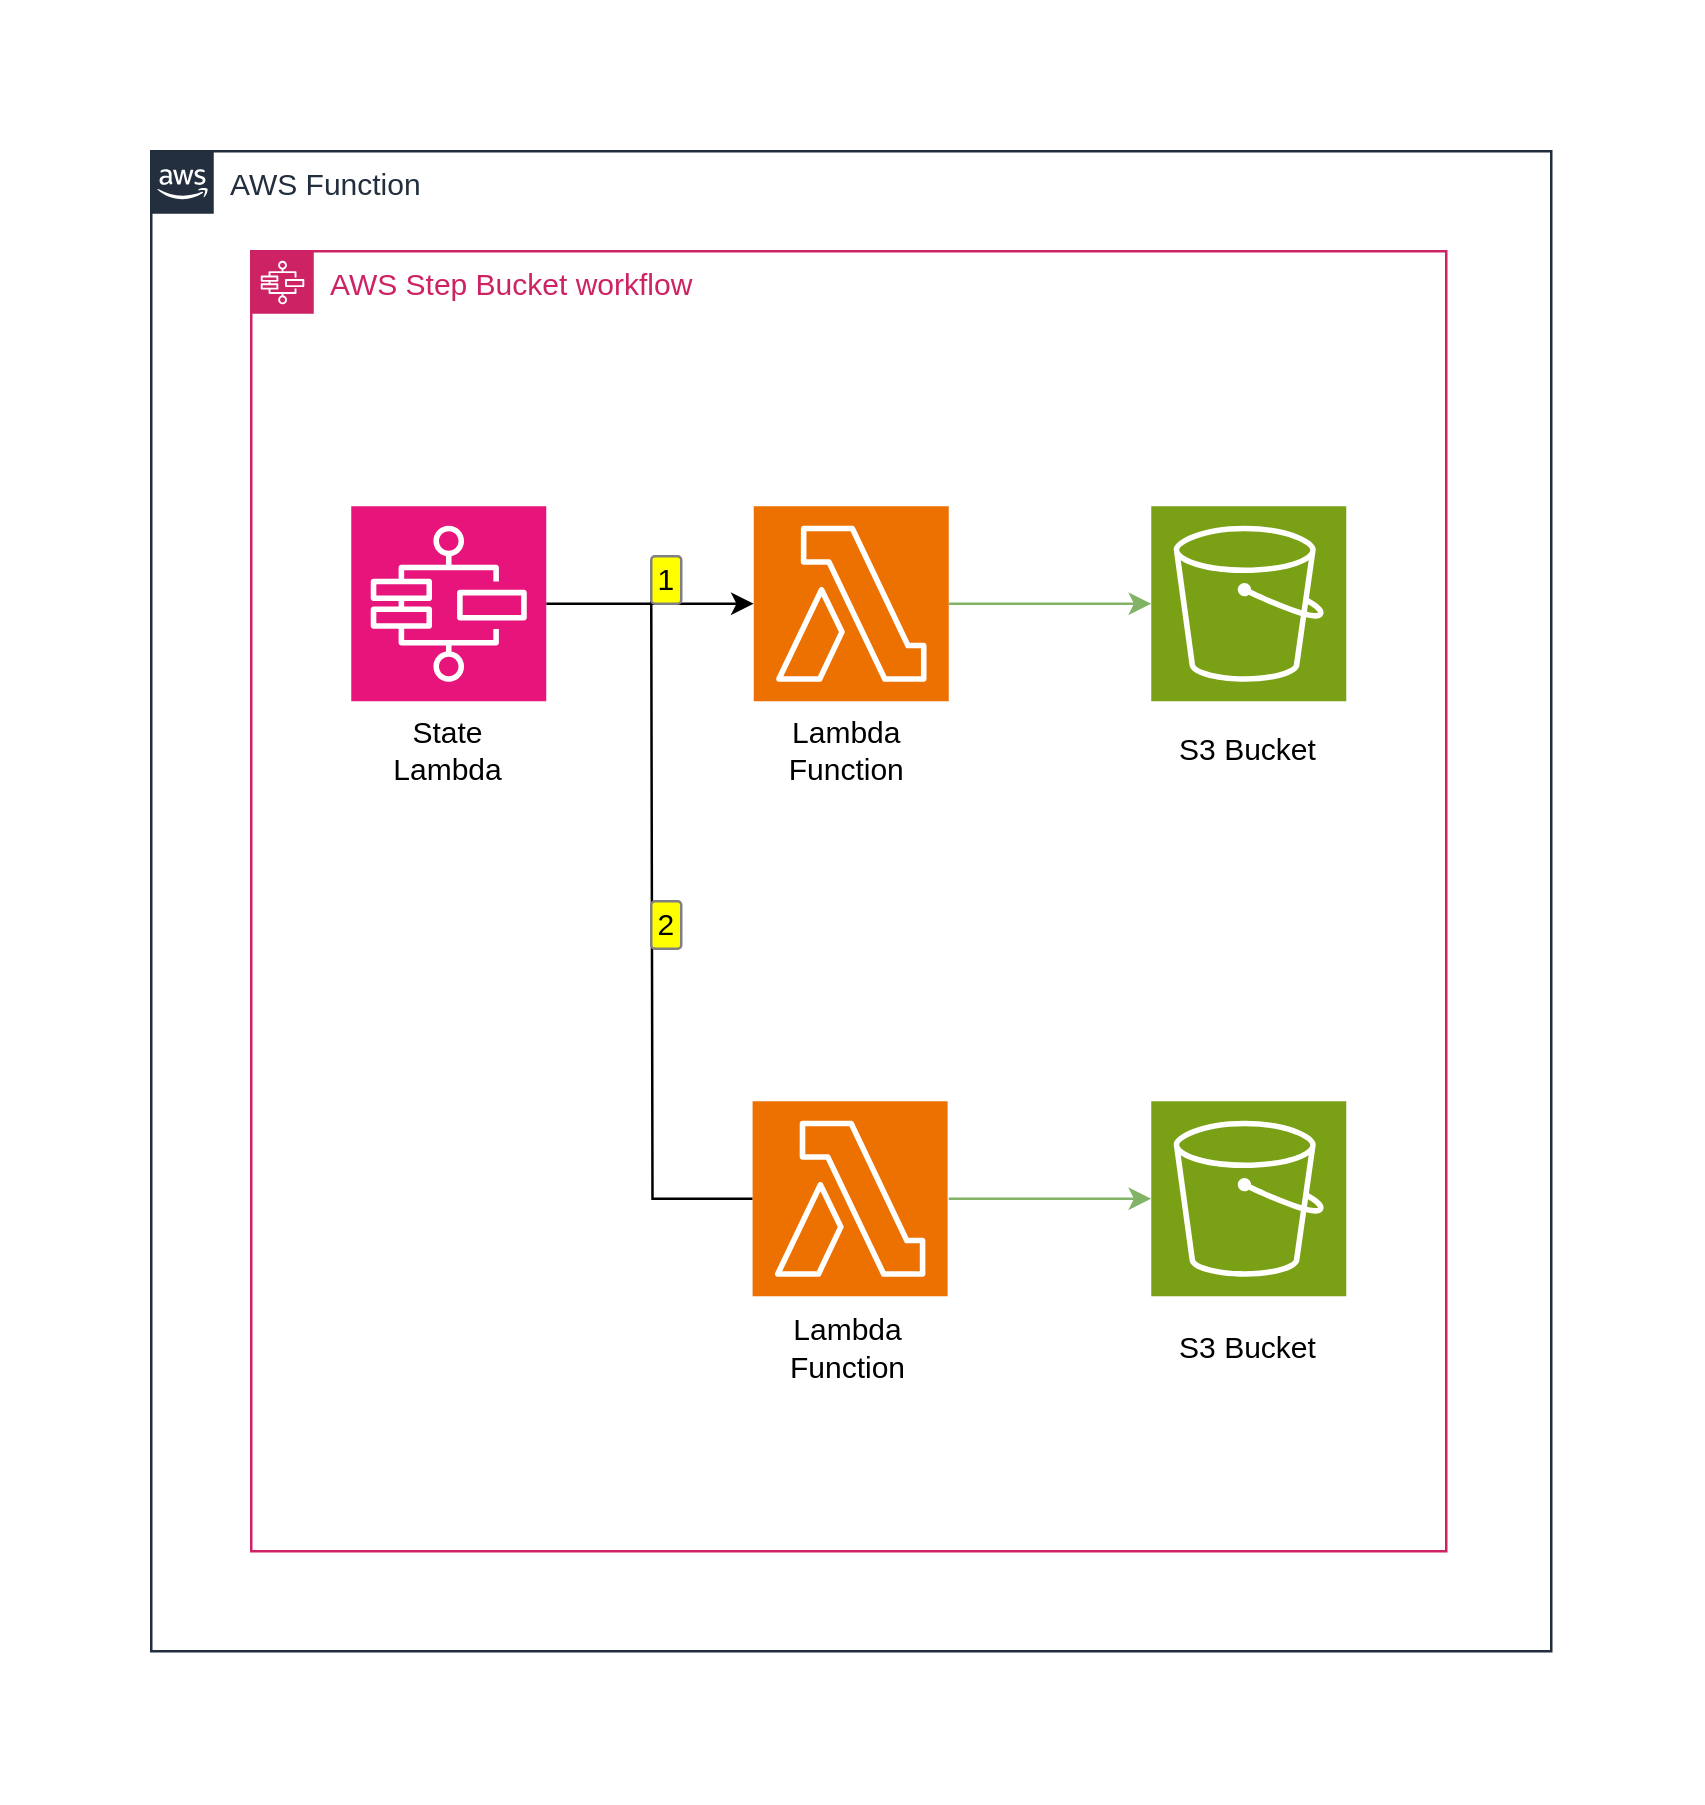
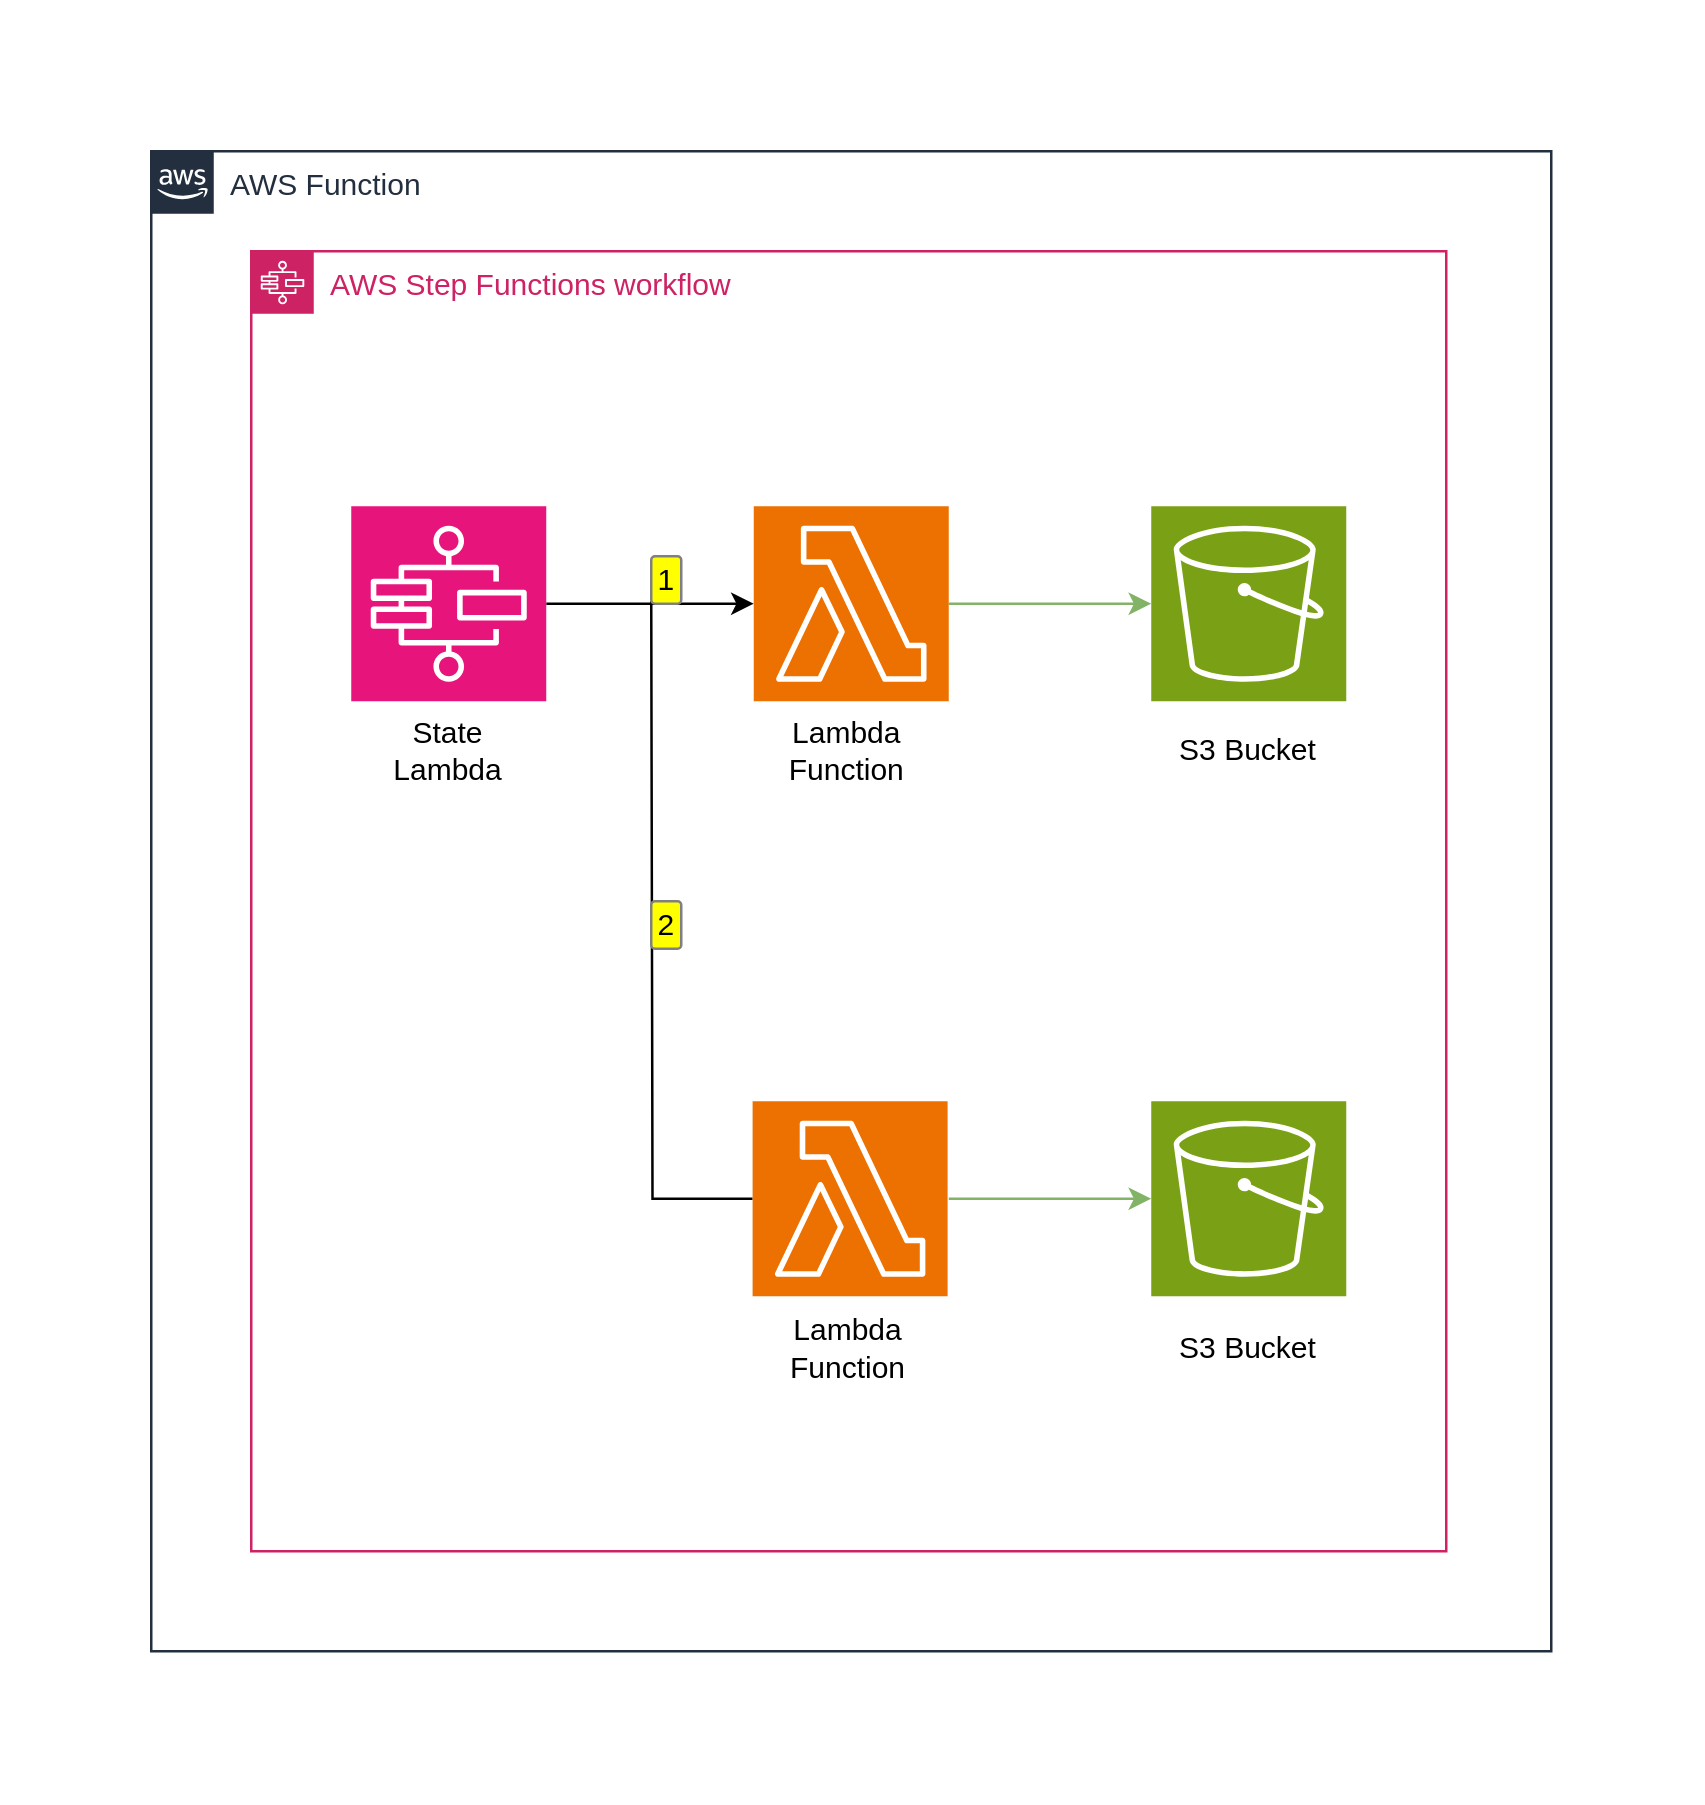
node "AWS Step Bucket workflow": label "AWS Step Bucket workflow" -> "AWS Step Functions workflow"
